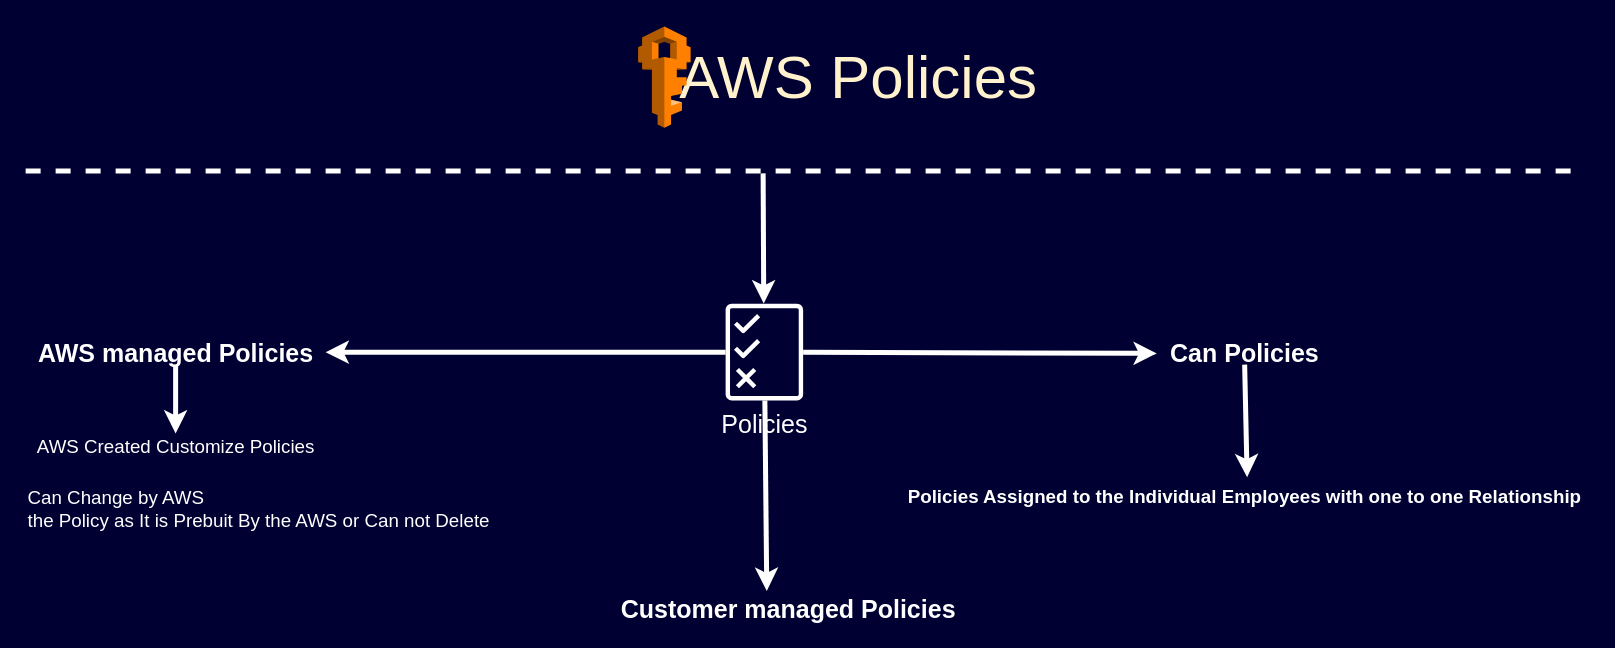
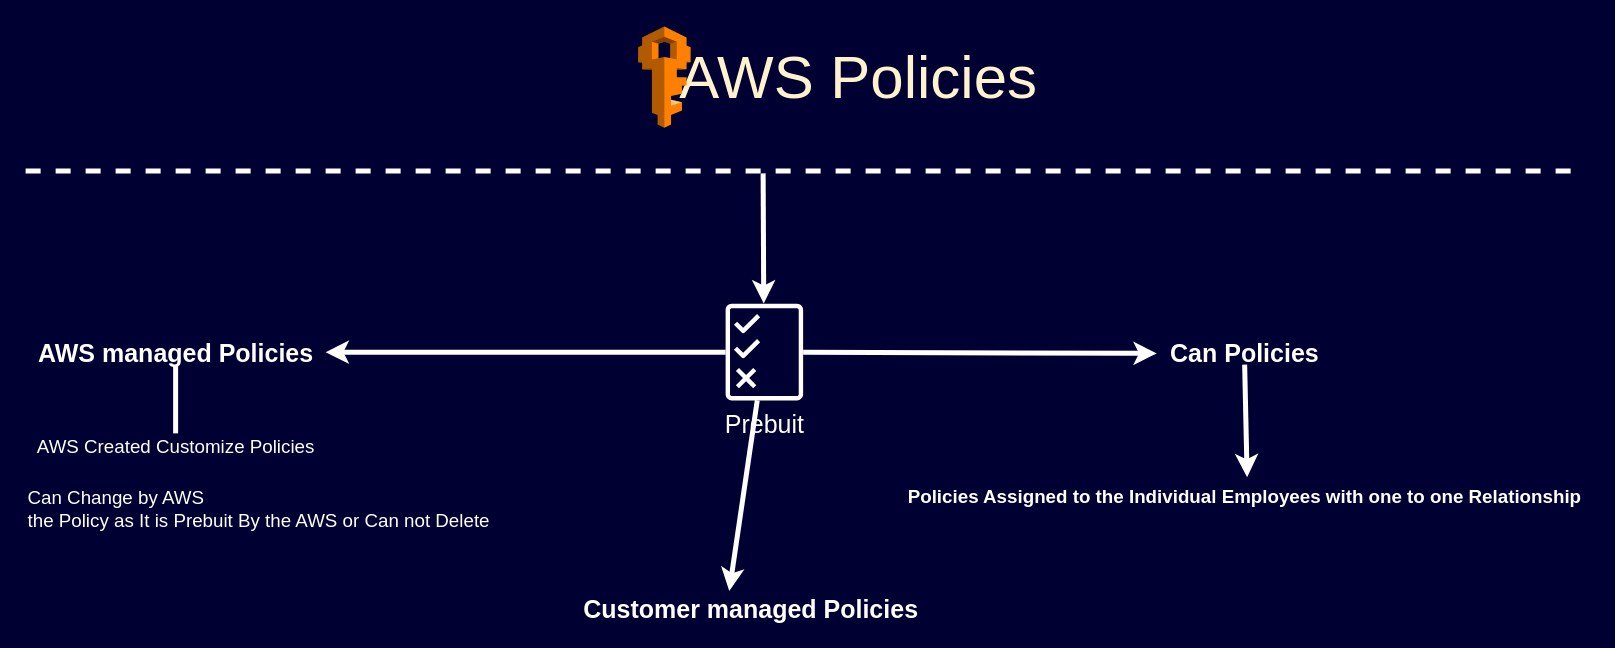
edge "AWS managed Policies" -> "AWS Created Customize Policies": arrowhead classic -> none
node "Policies": label "Policies" -> "Prebuit"
node "Customer managed Policies": moved (788, 608) -> (751, 608)
